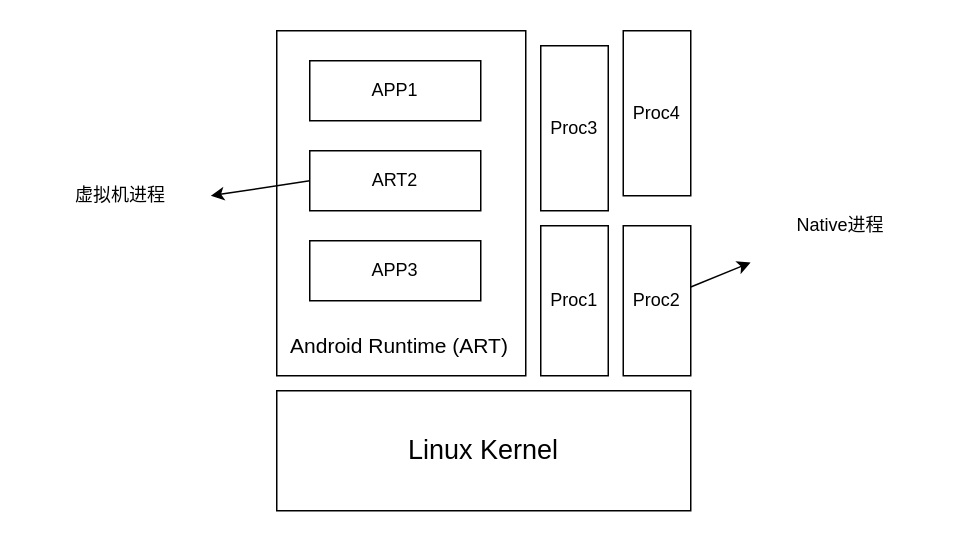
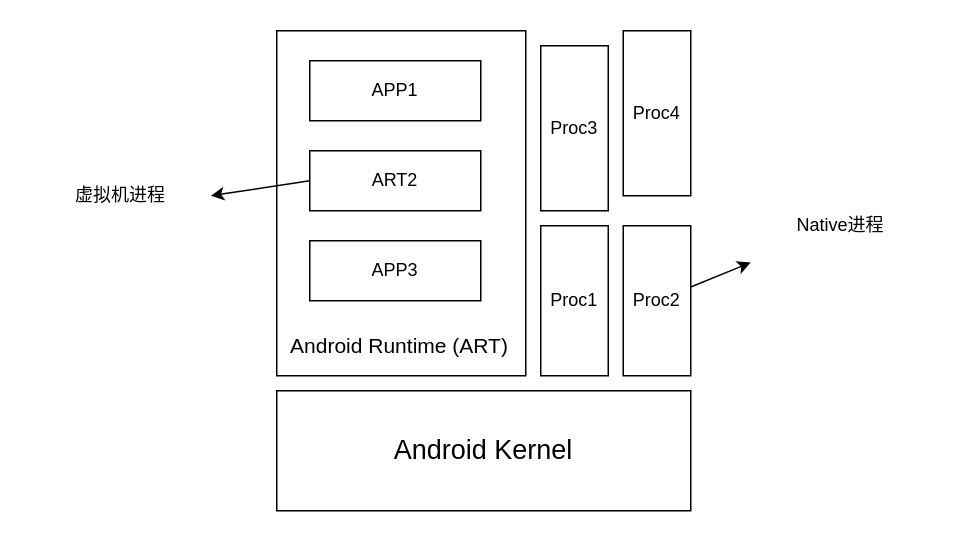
node "Linux Kernel": label "Linux Kernel" -> "Android Kernel"
